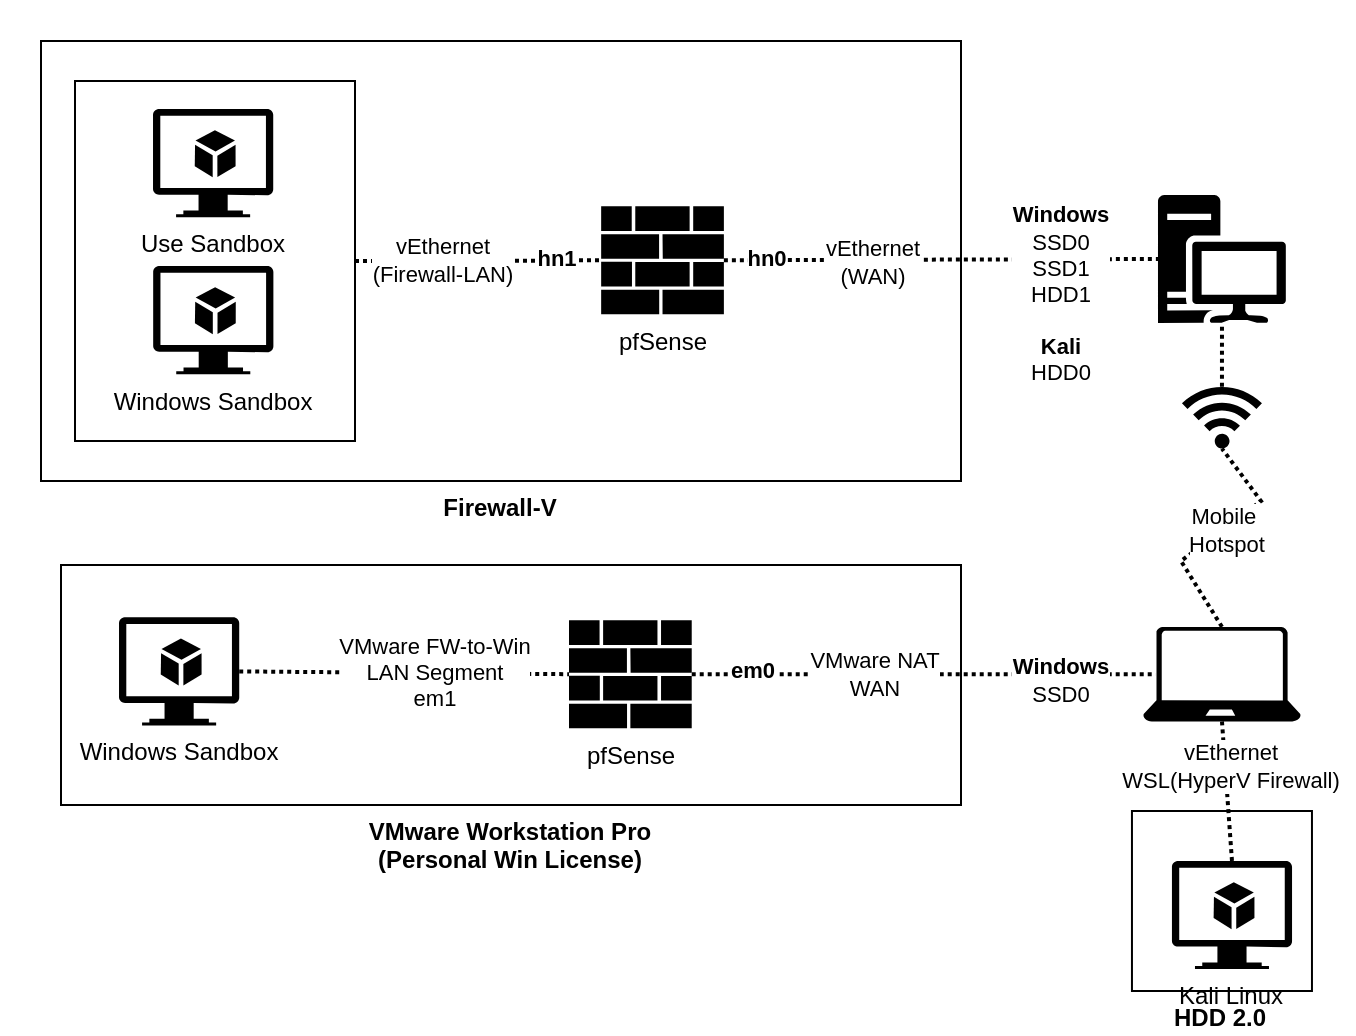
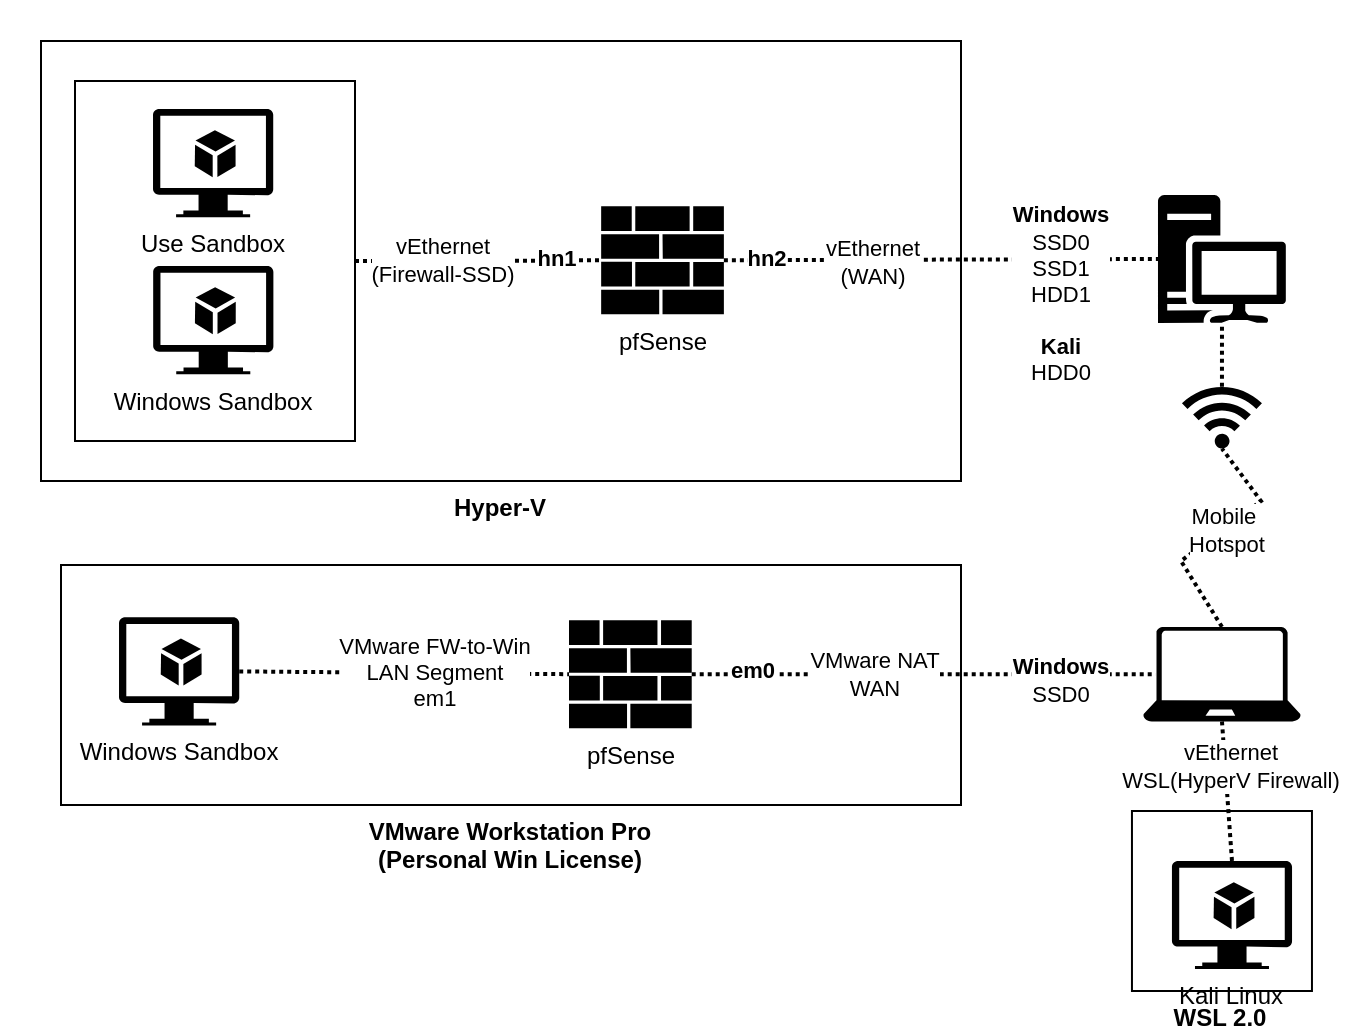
node "hn0": label "hn0" -> "hn2"
node "vEthernet (Firewall-LAN)": label "vEthernet (Firewall-LAN)" -> "vEthernet (Firewall-SSD)"
node "Firewall-V": label "Firewall-V" -> "Hyper-V"
node "HDD 2.0": label "HDD 2.0" -> "WSL 2.0"
